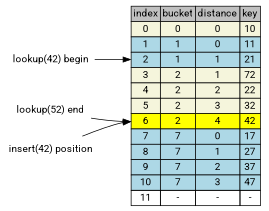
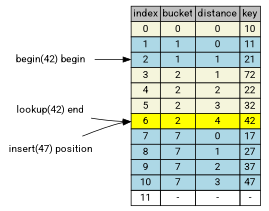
node "lookup(42) begin": label "lookup(42) begin" -> "begin(42) begin"
node "lookup(52) end": label "lookup(52) end" -> "lookup(42) end"
node "insert(42) position": label "insert(42) position" -> "insert(47) position"
